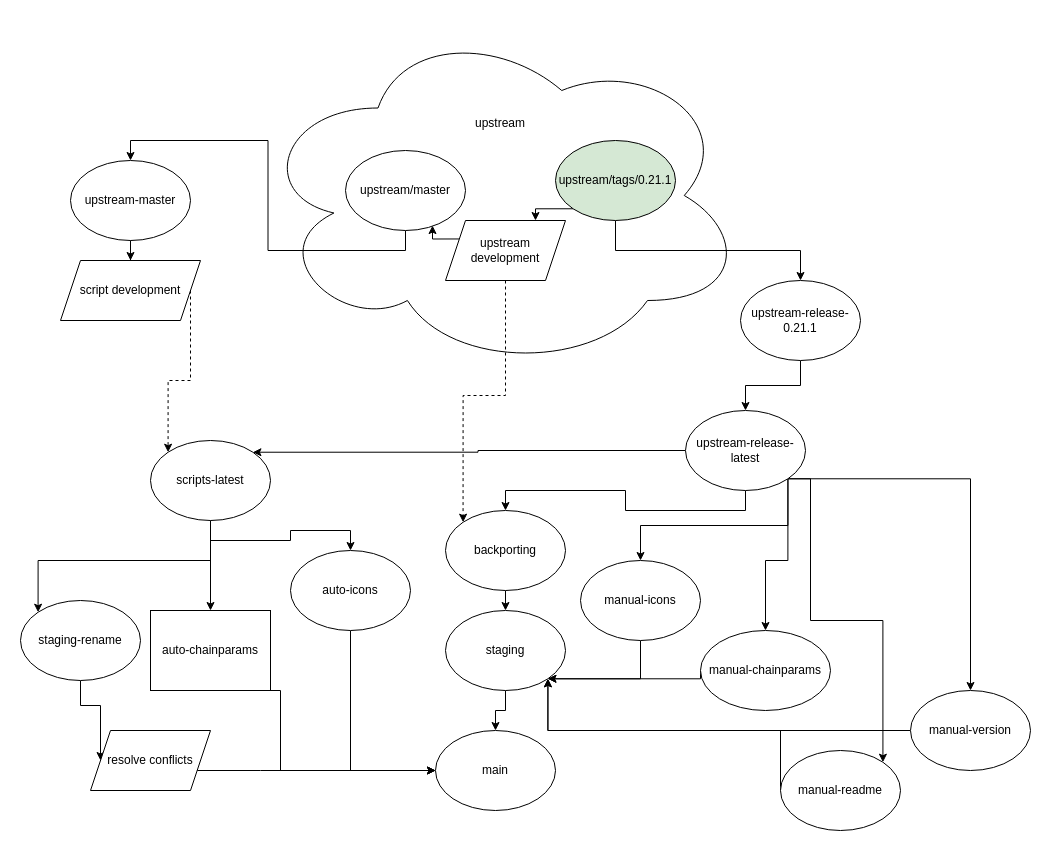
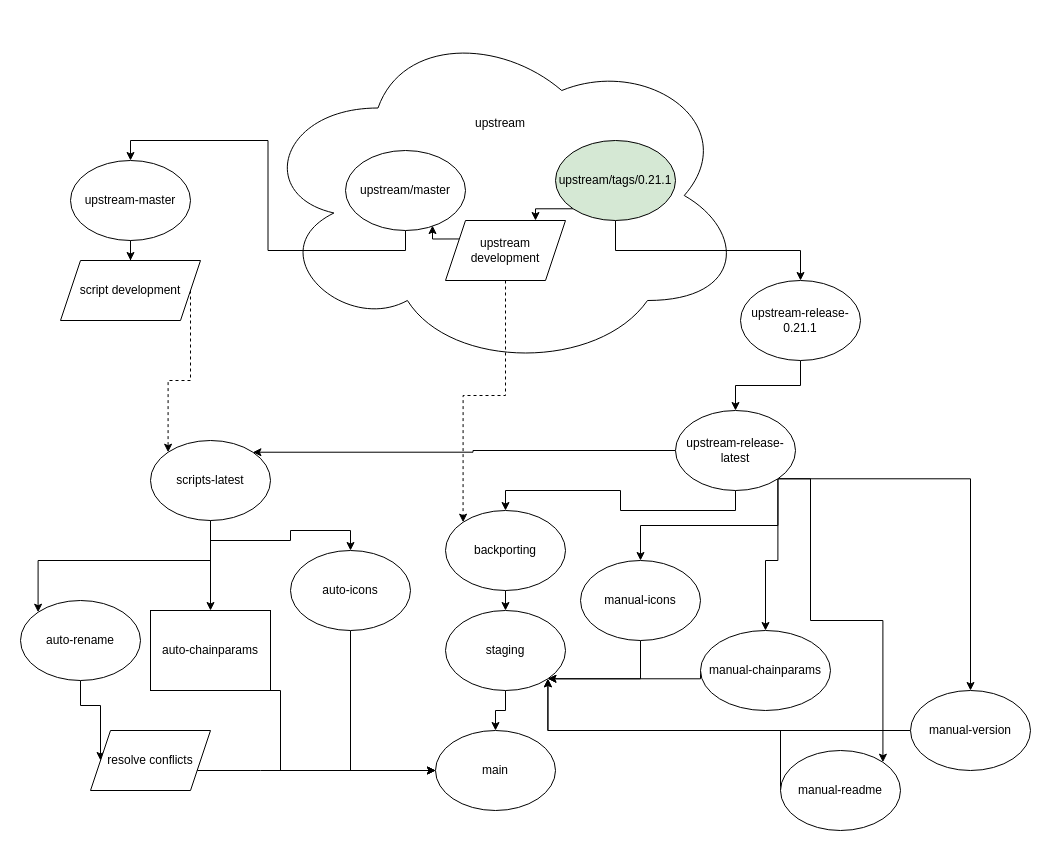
node "upstream-release-latest": moved (746, 451) -> (736, 451)
node "staging-rename": label "staging-rename" -> "auto-rename"
